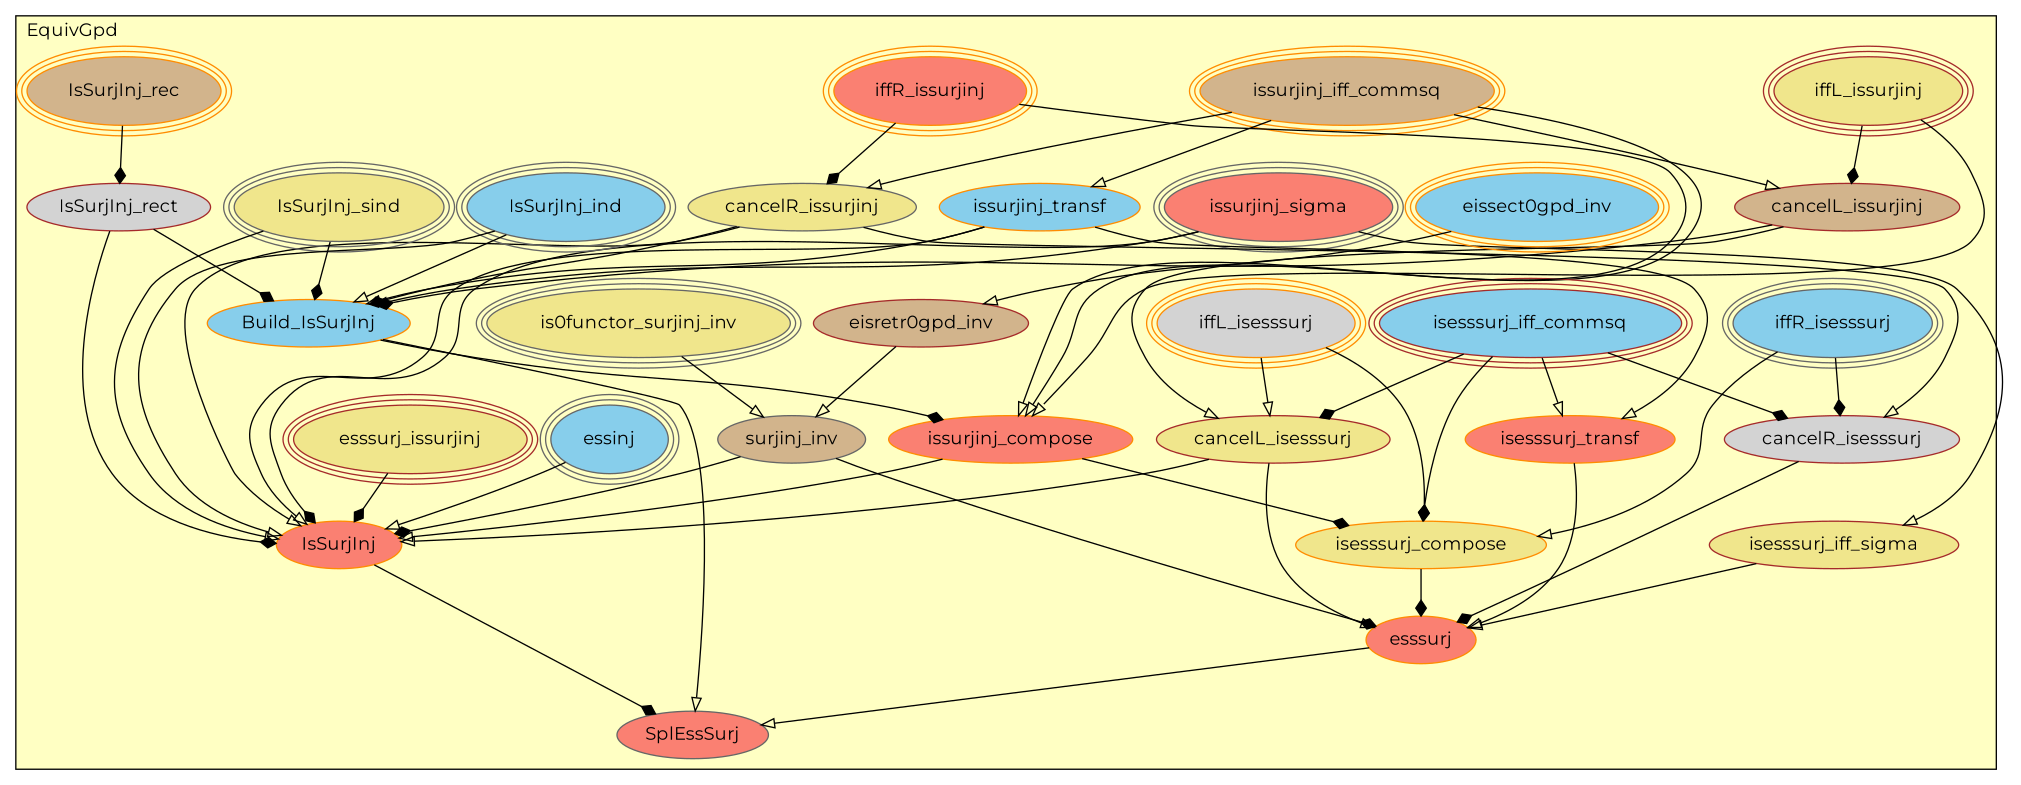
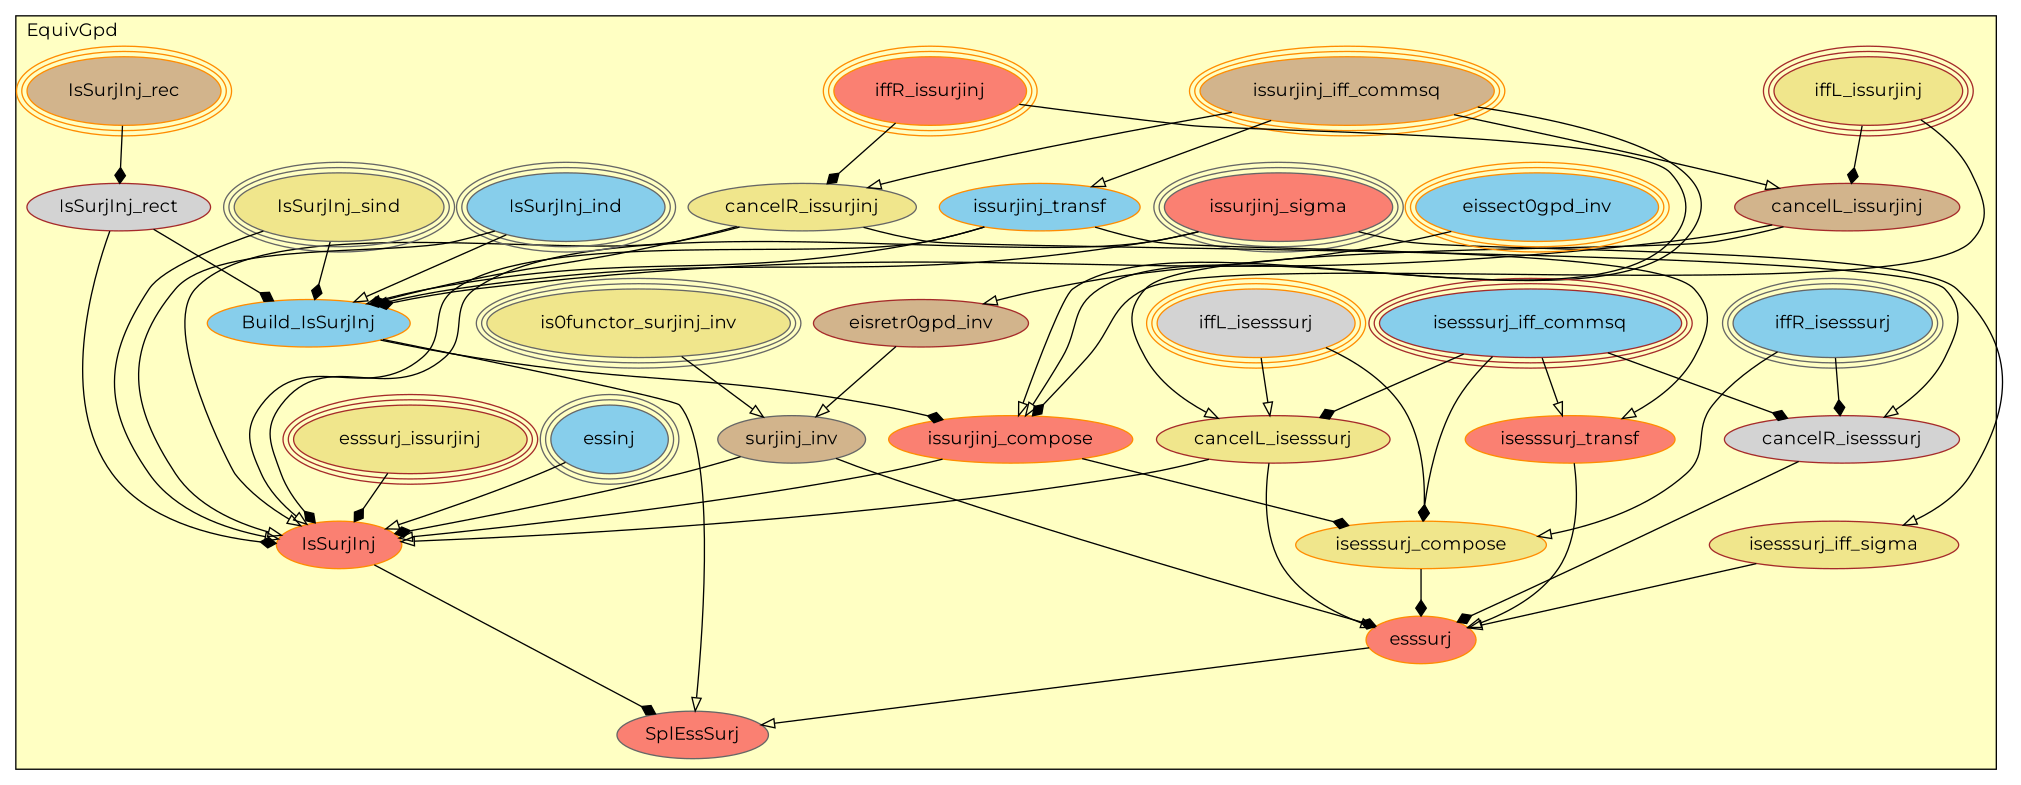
edge "iffL_issurjinj" -> "issurjinj_compose": arrowhead onormal -> diamond
